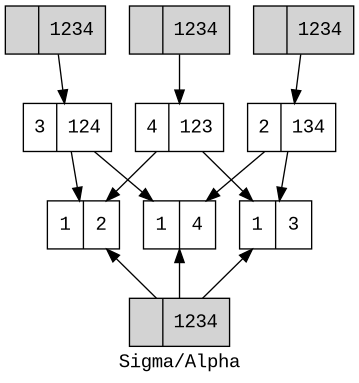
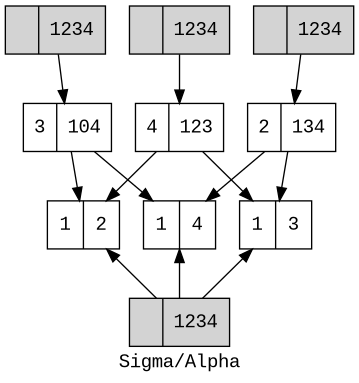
node "3": text "124" -> "104"
